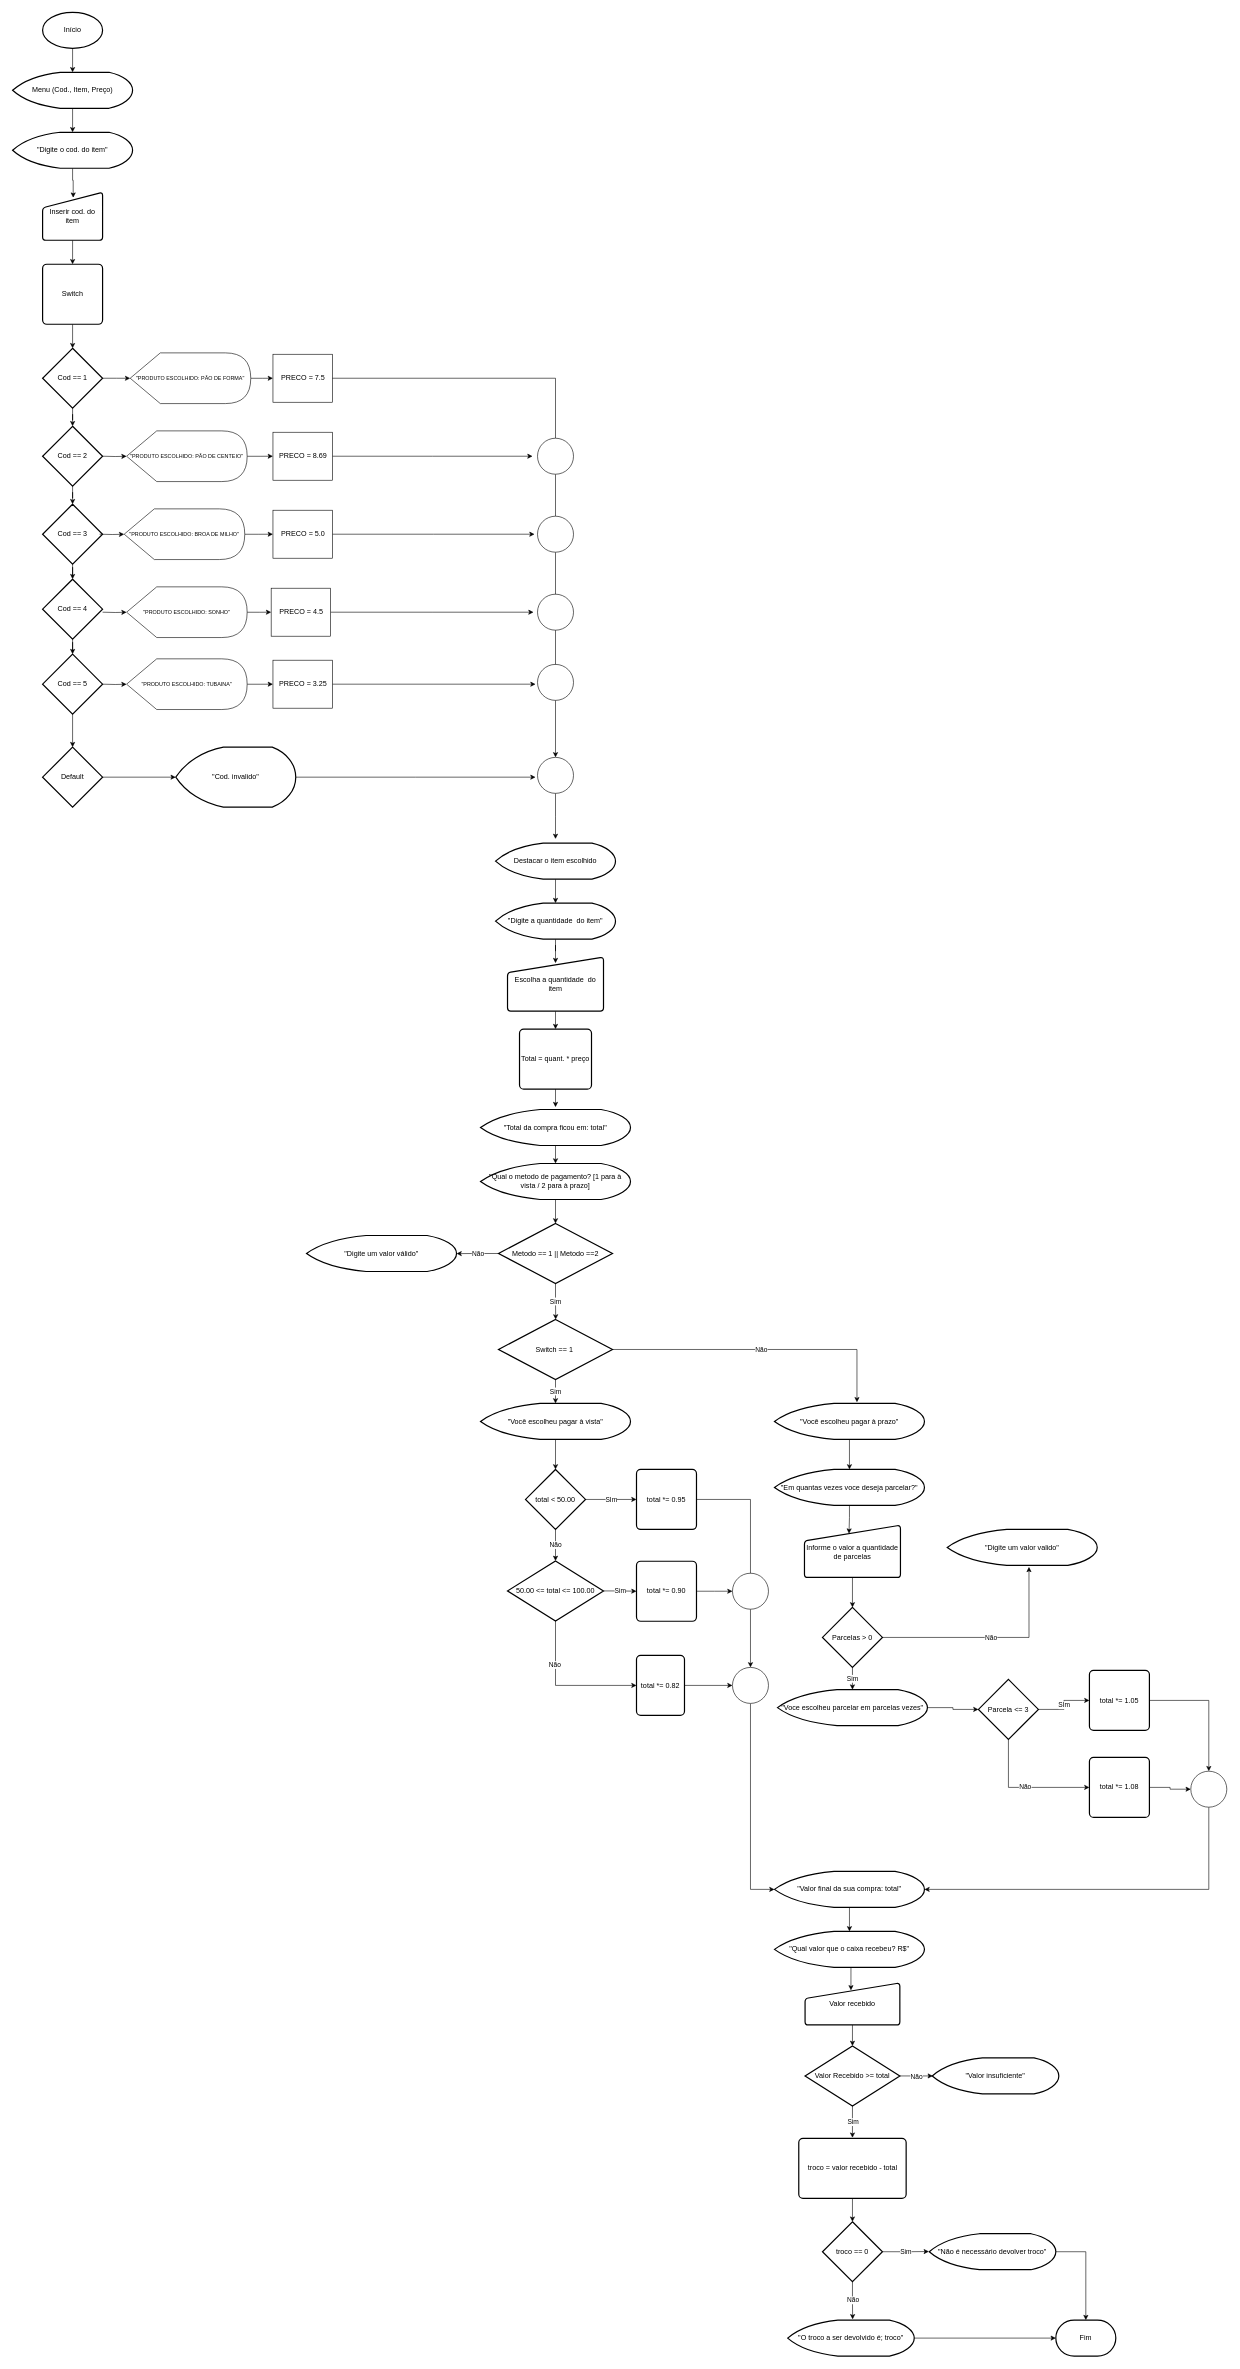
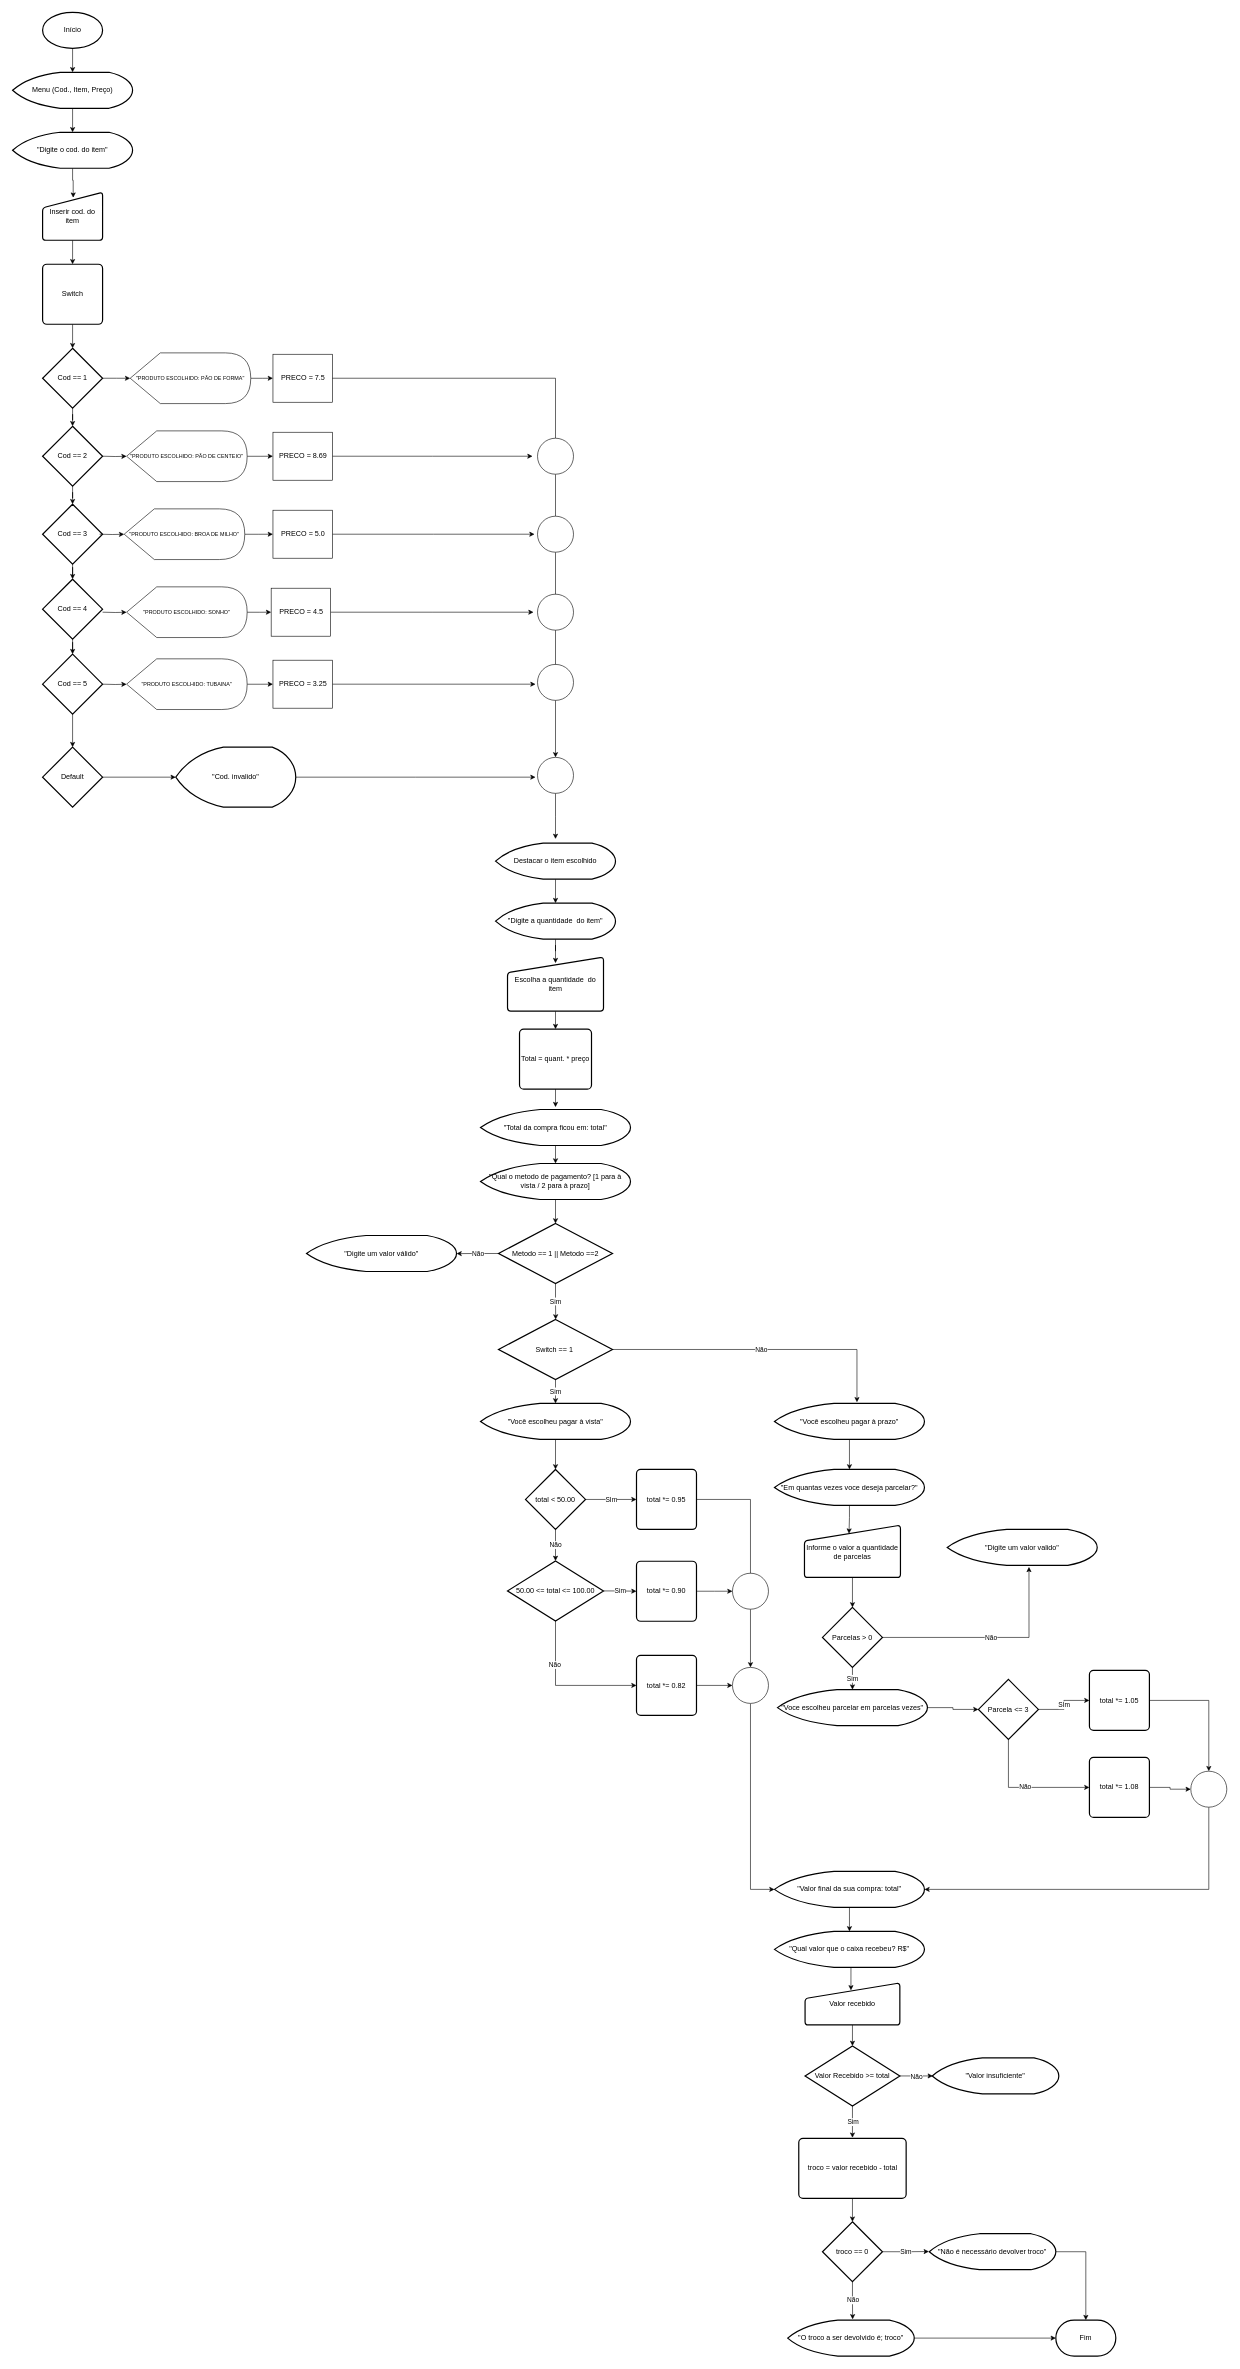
node "total *= 0.82": size 48x60 -> 60x60
